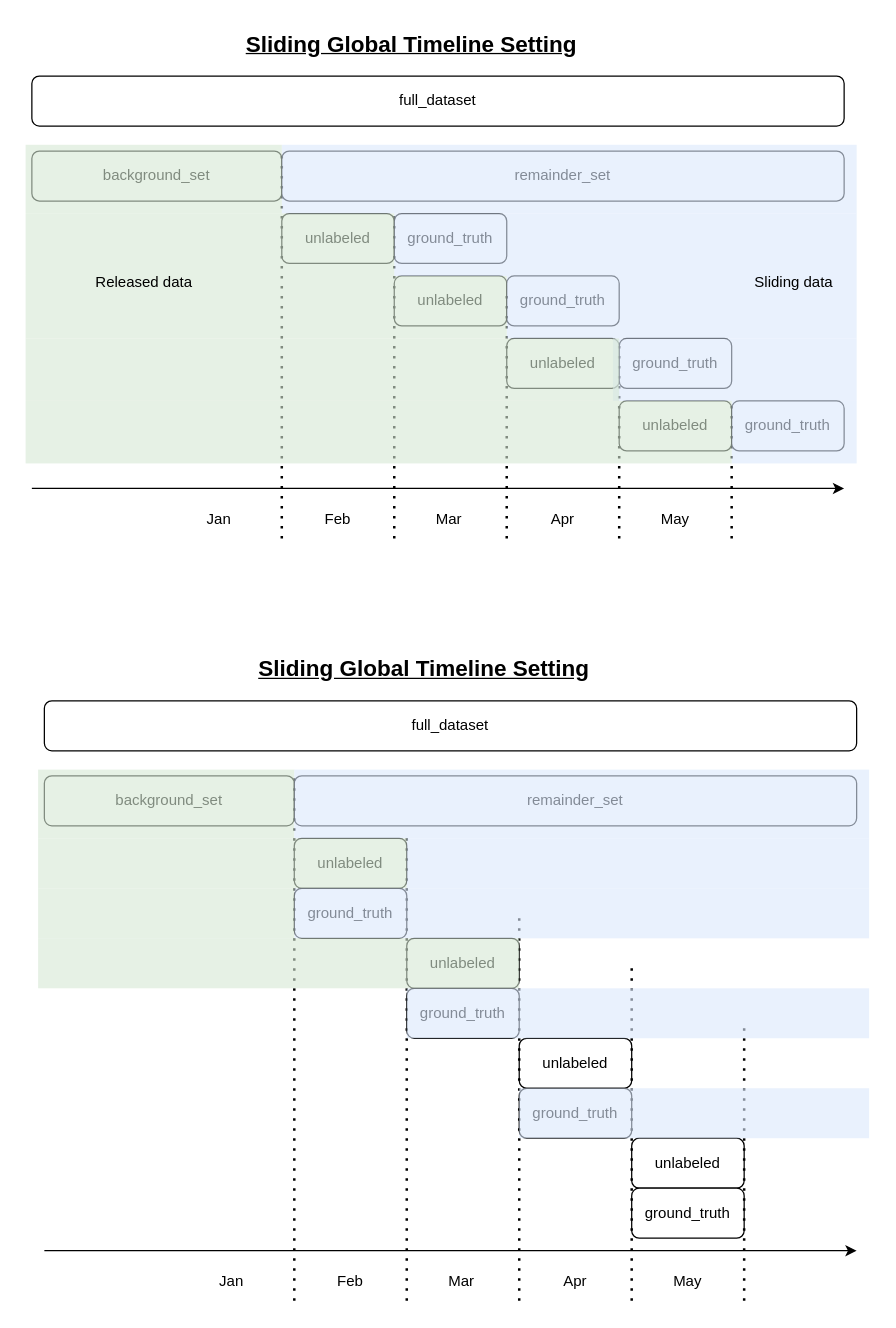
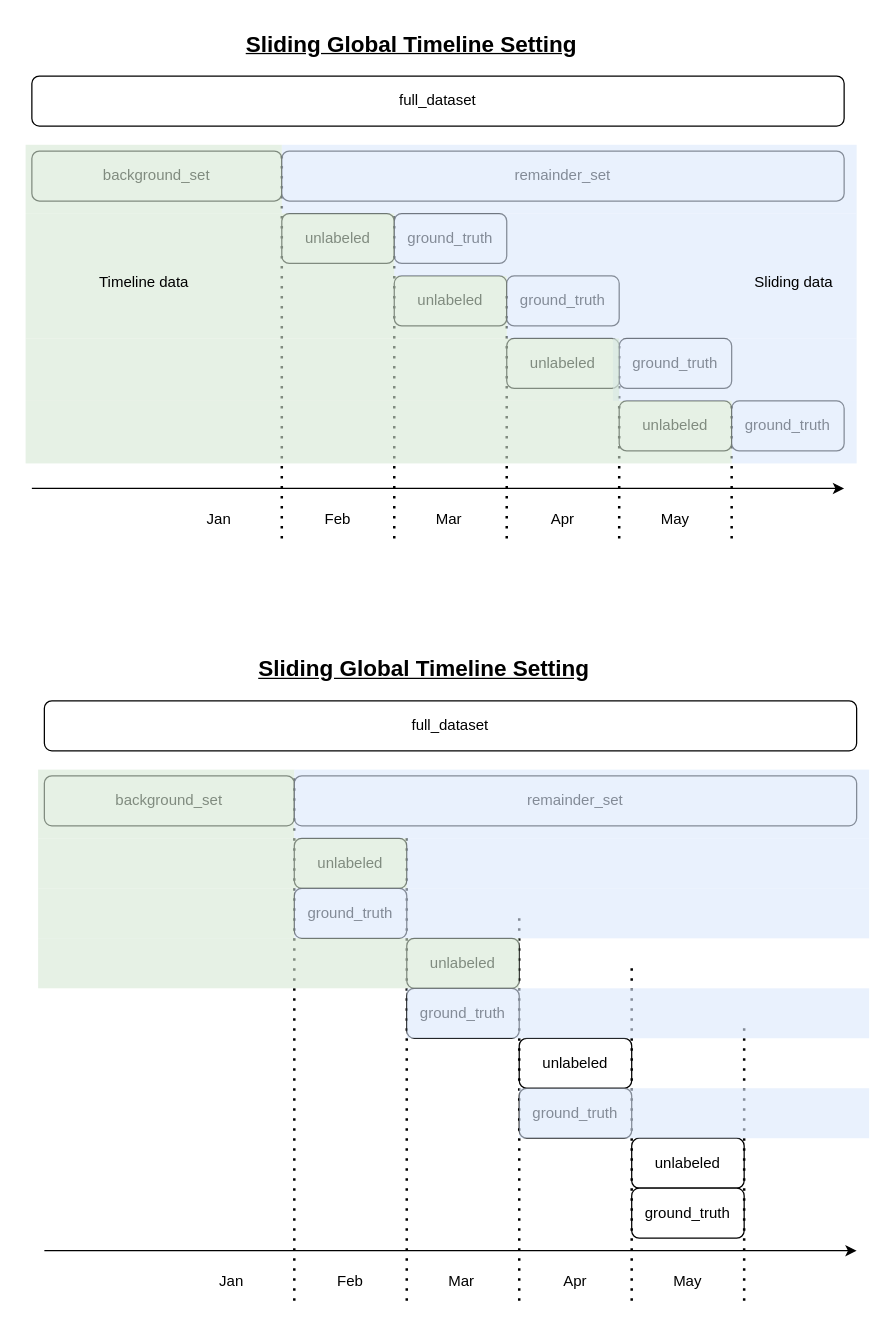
node "Released data": label "Released data" -> "Timeline data"
